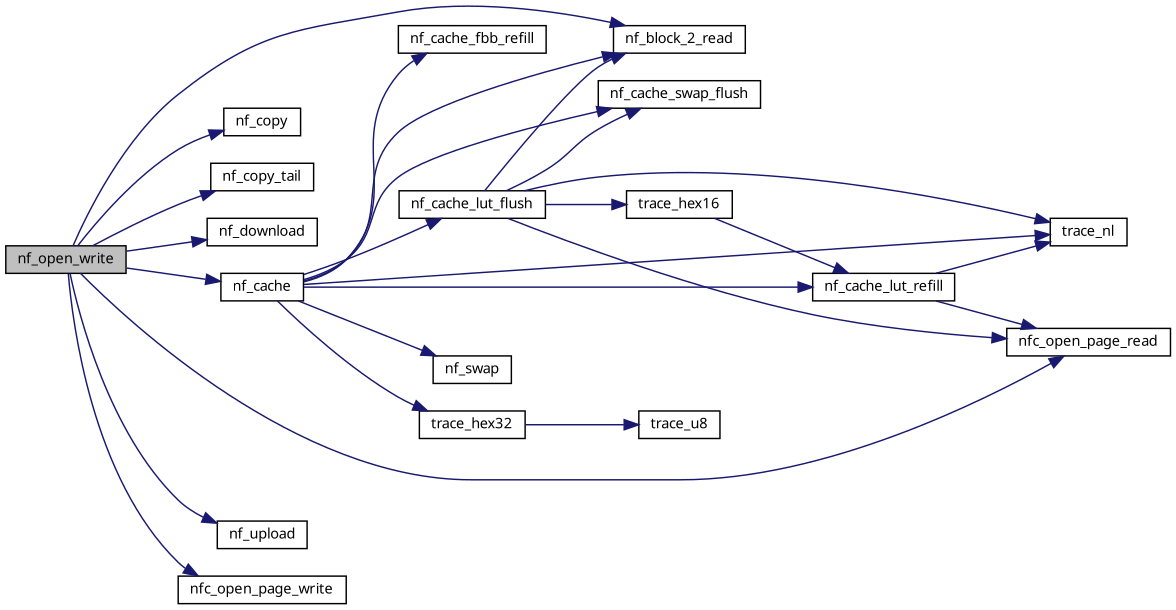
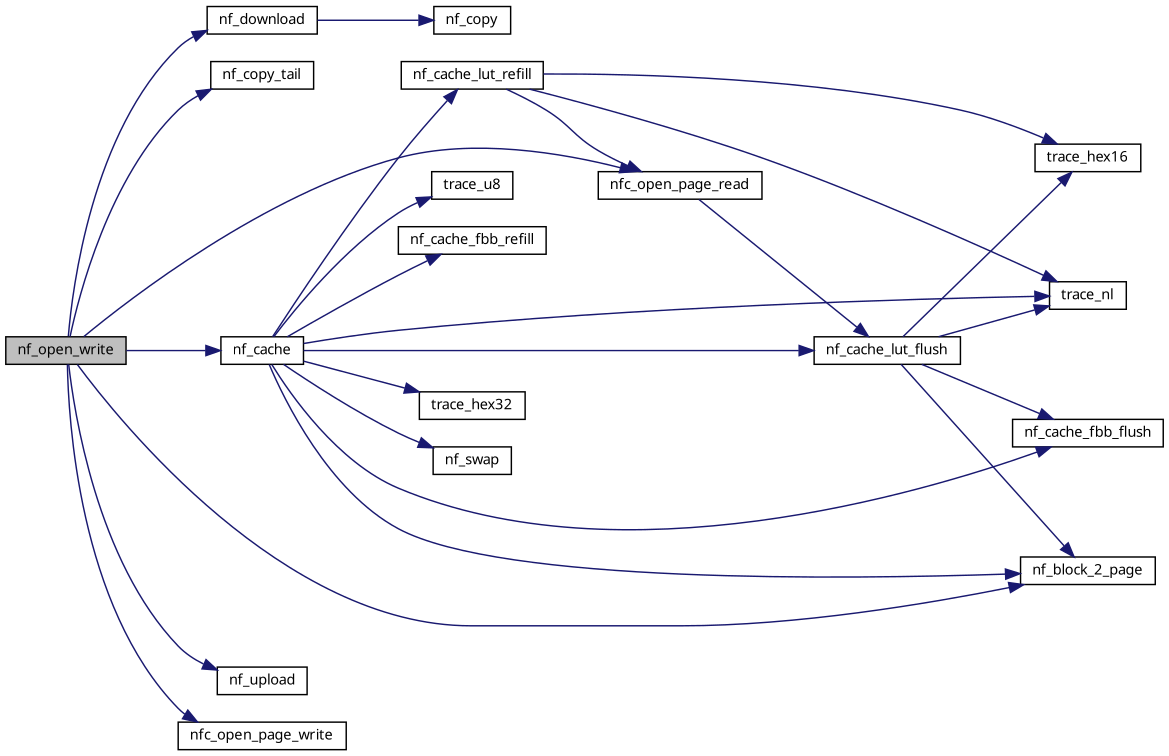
node "nf_block_2_read": label "nf_block_2_read" -> "nf_block_2_page"
node "nf_cache_swap_flush": label "nf_cache_swap_flush" -> "nf_cache_fbb_flush"
edge "nf_open_write" -> "nf_copy": now "nf_download" -> "nf_copy"
edge "trace_hex16" -> "nf_cache_lut_refill": reversed
edge "nf_cache_lut_flush" -> "nfc_open_page_read": reversed
edge "trace_hex32" -> "trace_u8": now "nf_cache" -> "trace_u8"
